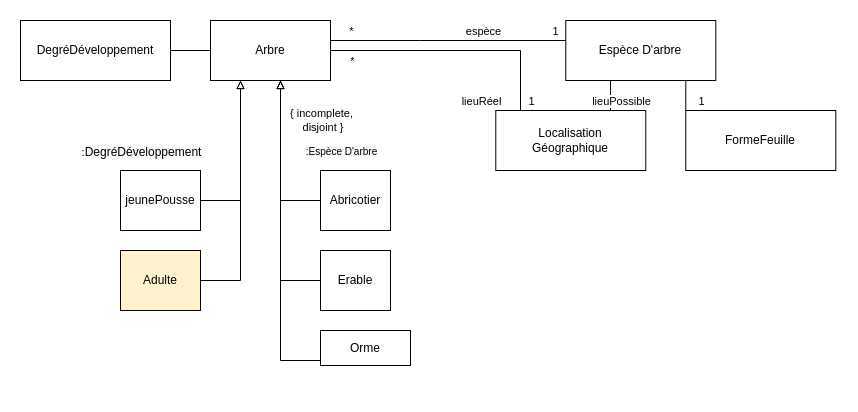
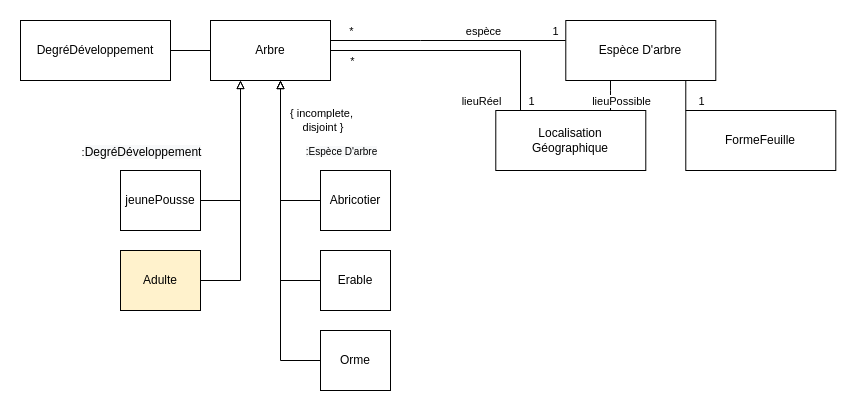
node "Orme": size 90x35 -> 70x60
